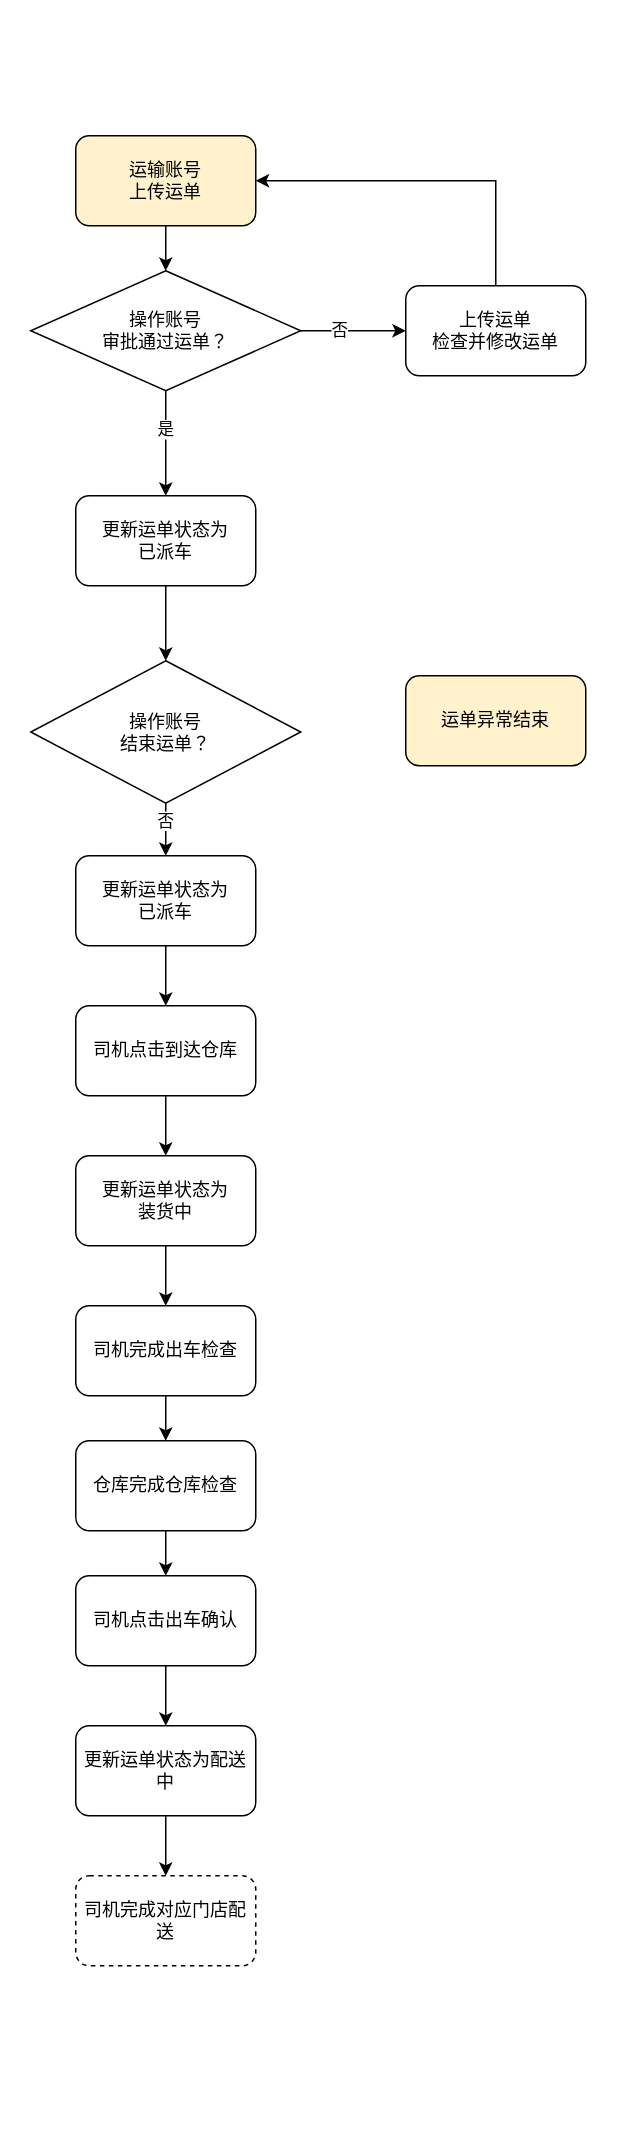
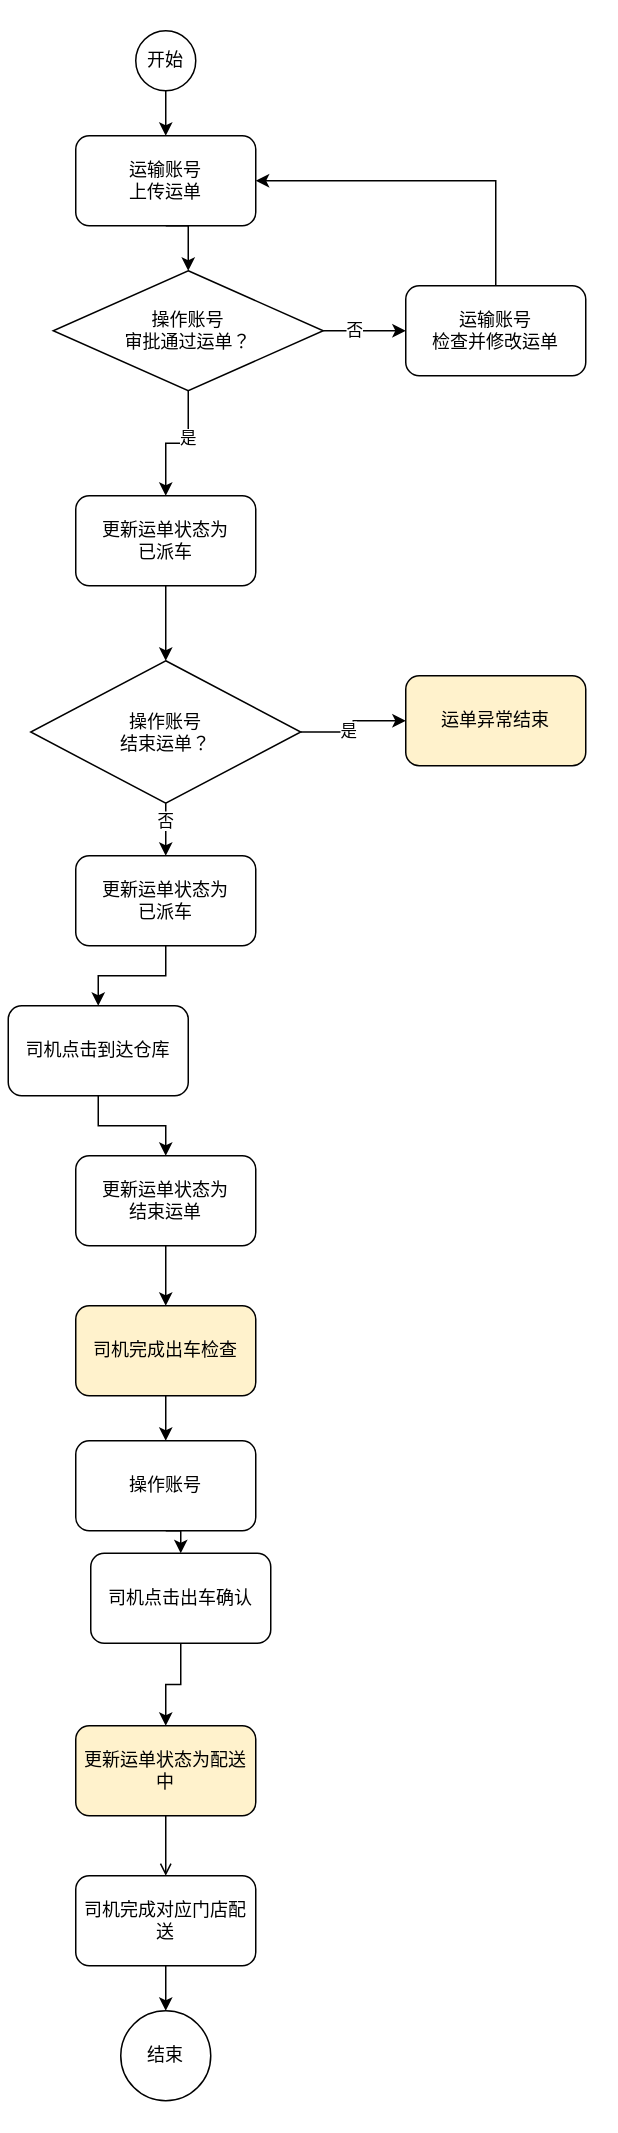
node "开始": added
edge "开始" -> "运输账号 上传运单": added
node "运输账号 上传运单": fillcolor #fff2cc -> #ffffff
node "操作账号 审批通过运单？": moved (166, 331) -> (188, 331)
node "上传运单 检查并修改运单": label "上传运单 检查并修改运单" -> "运输账号 检查并修改运单"
edge "操作账号 结束运单？" -> "运单异常结束": added, label "是"
node "司机点击到达仓库": moved (166, 1051) -> (98, 1051)
node "更新运单状态为 装货中": label "更新运单状态为 装货中" -> "更新运单状态为 结束运单"
node "司机完成出车检查": fillcolor #ffffff -> #fff2cc
node "仓库完成仓库检查": label "仓库完成仓库检查" -> "操作账号"
node "司机点击出车确认": moved (166, 1621) -> (181, 1598)
node "更新运单状态为配送中": fillcolor #ffffff -> #fff2cc
edge "更新运单状态为配送中" -> "司机完成对应门店配送": arrowhead classic -> open
node "司机完成对应门店配送": style dashed -> solid
edge "司机完成对应门店配送" -> "结束": added
node "结束": added
